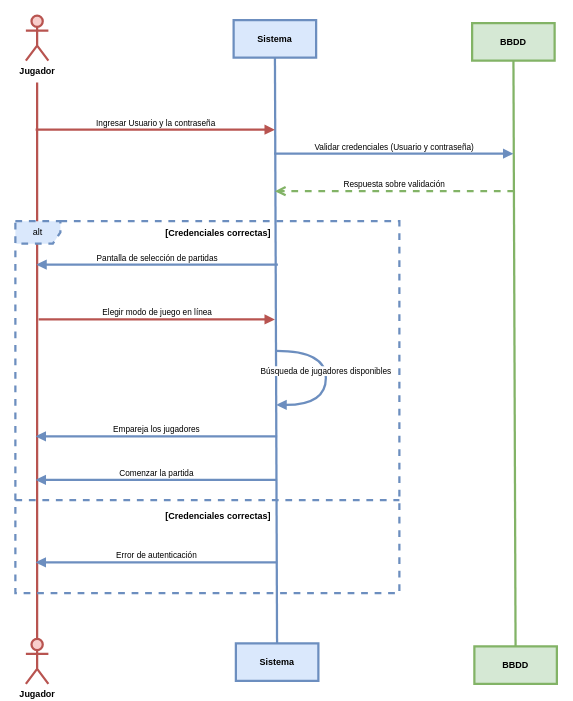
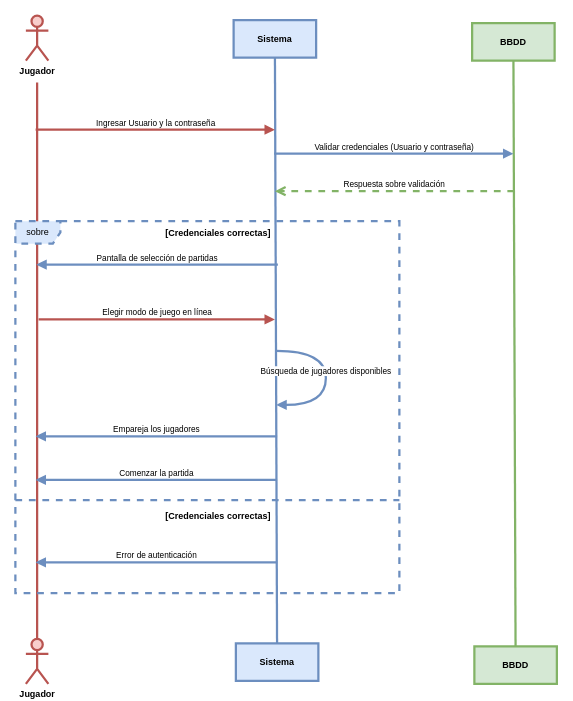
node "alt": label "alt" -> "sobre"
